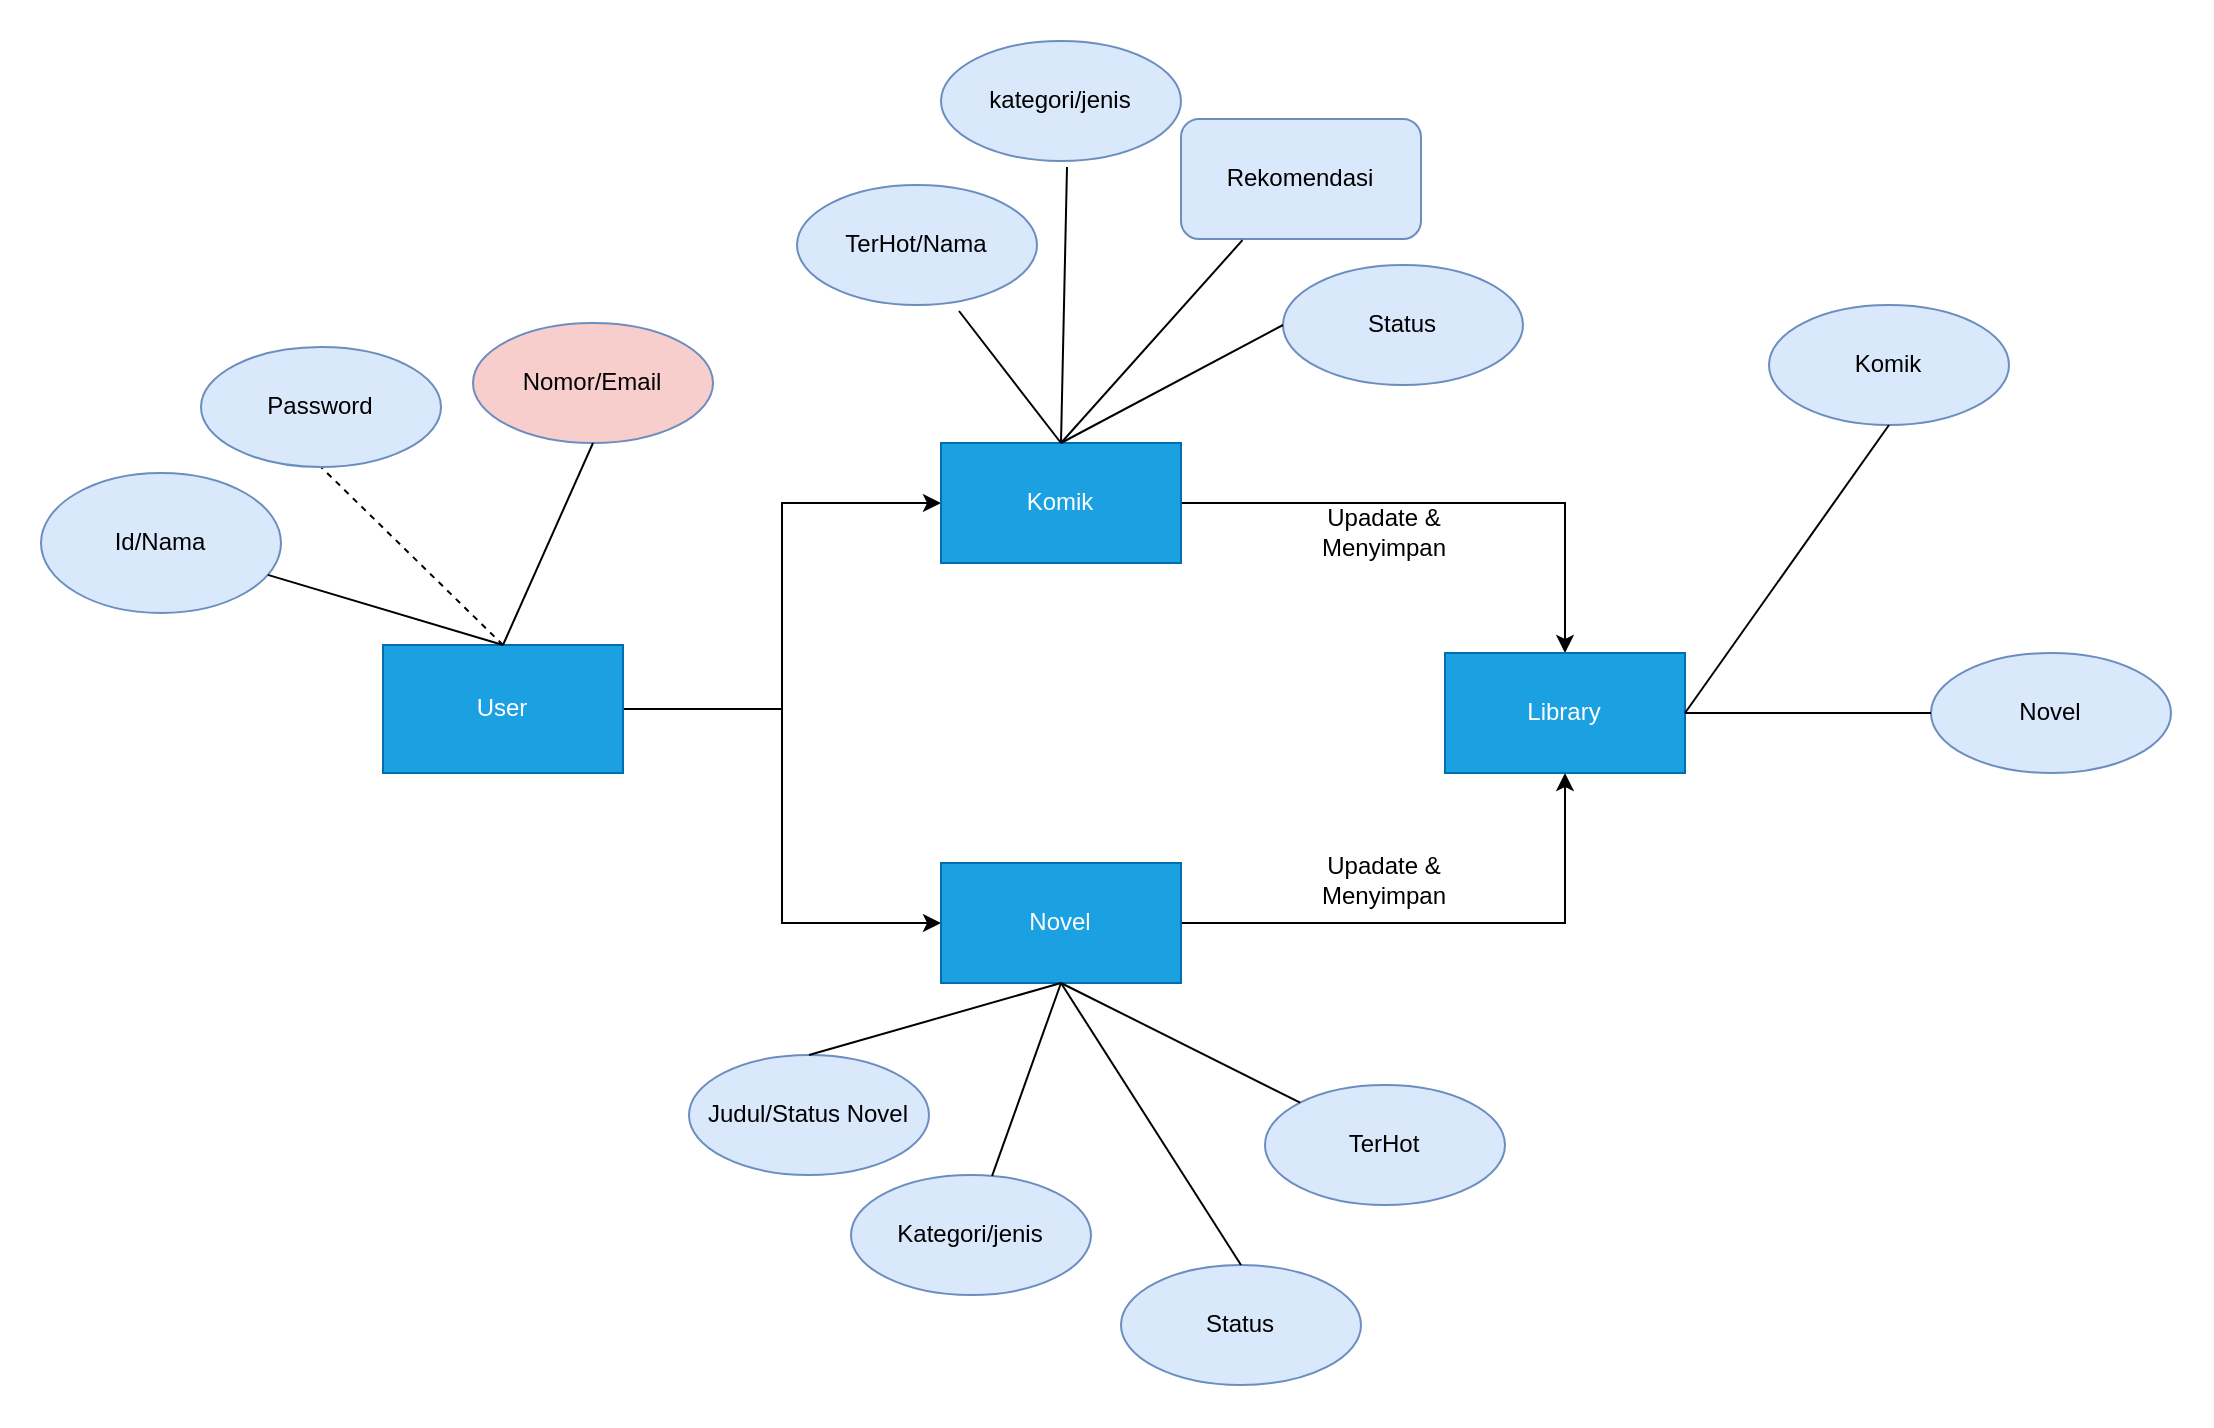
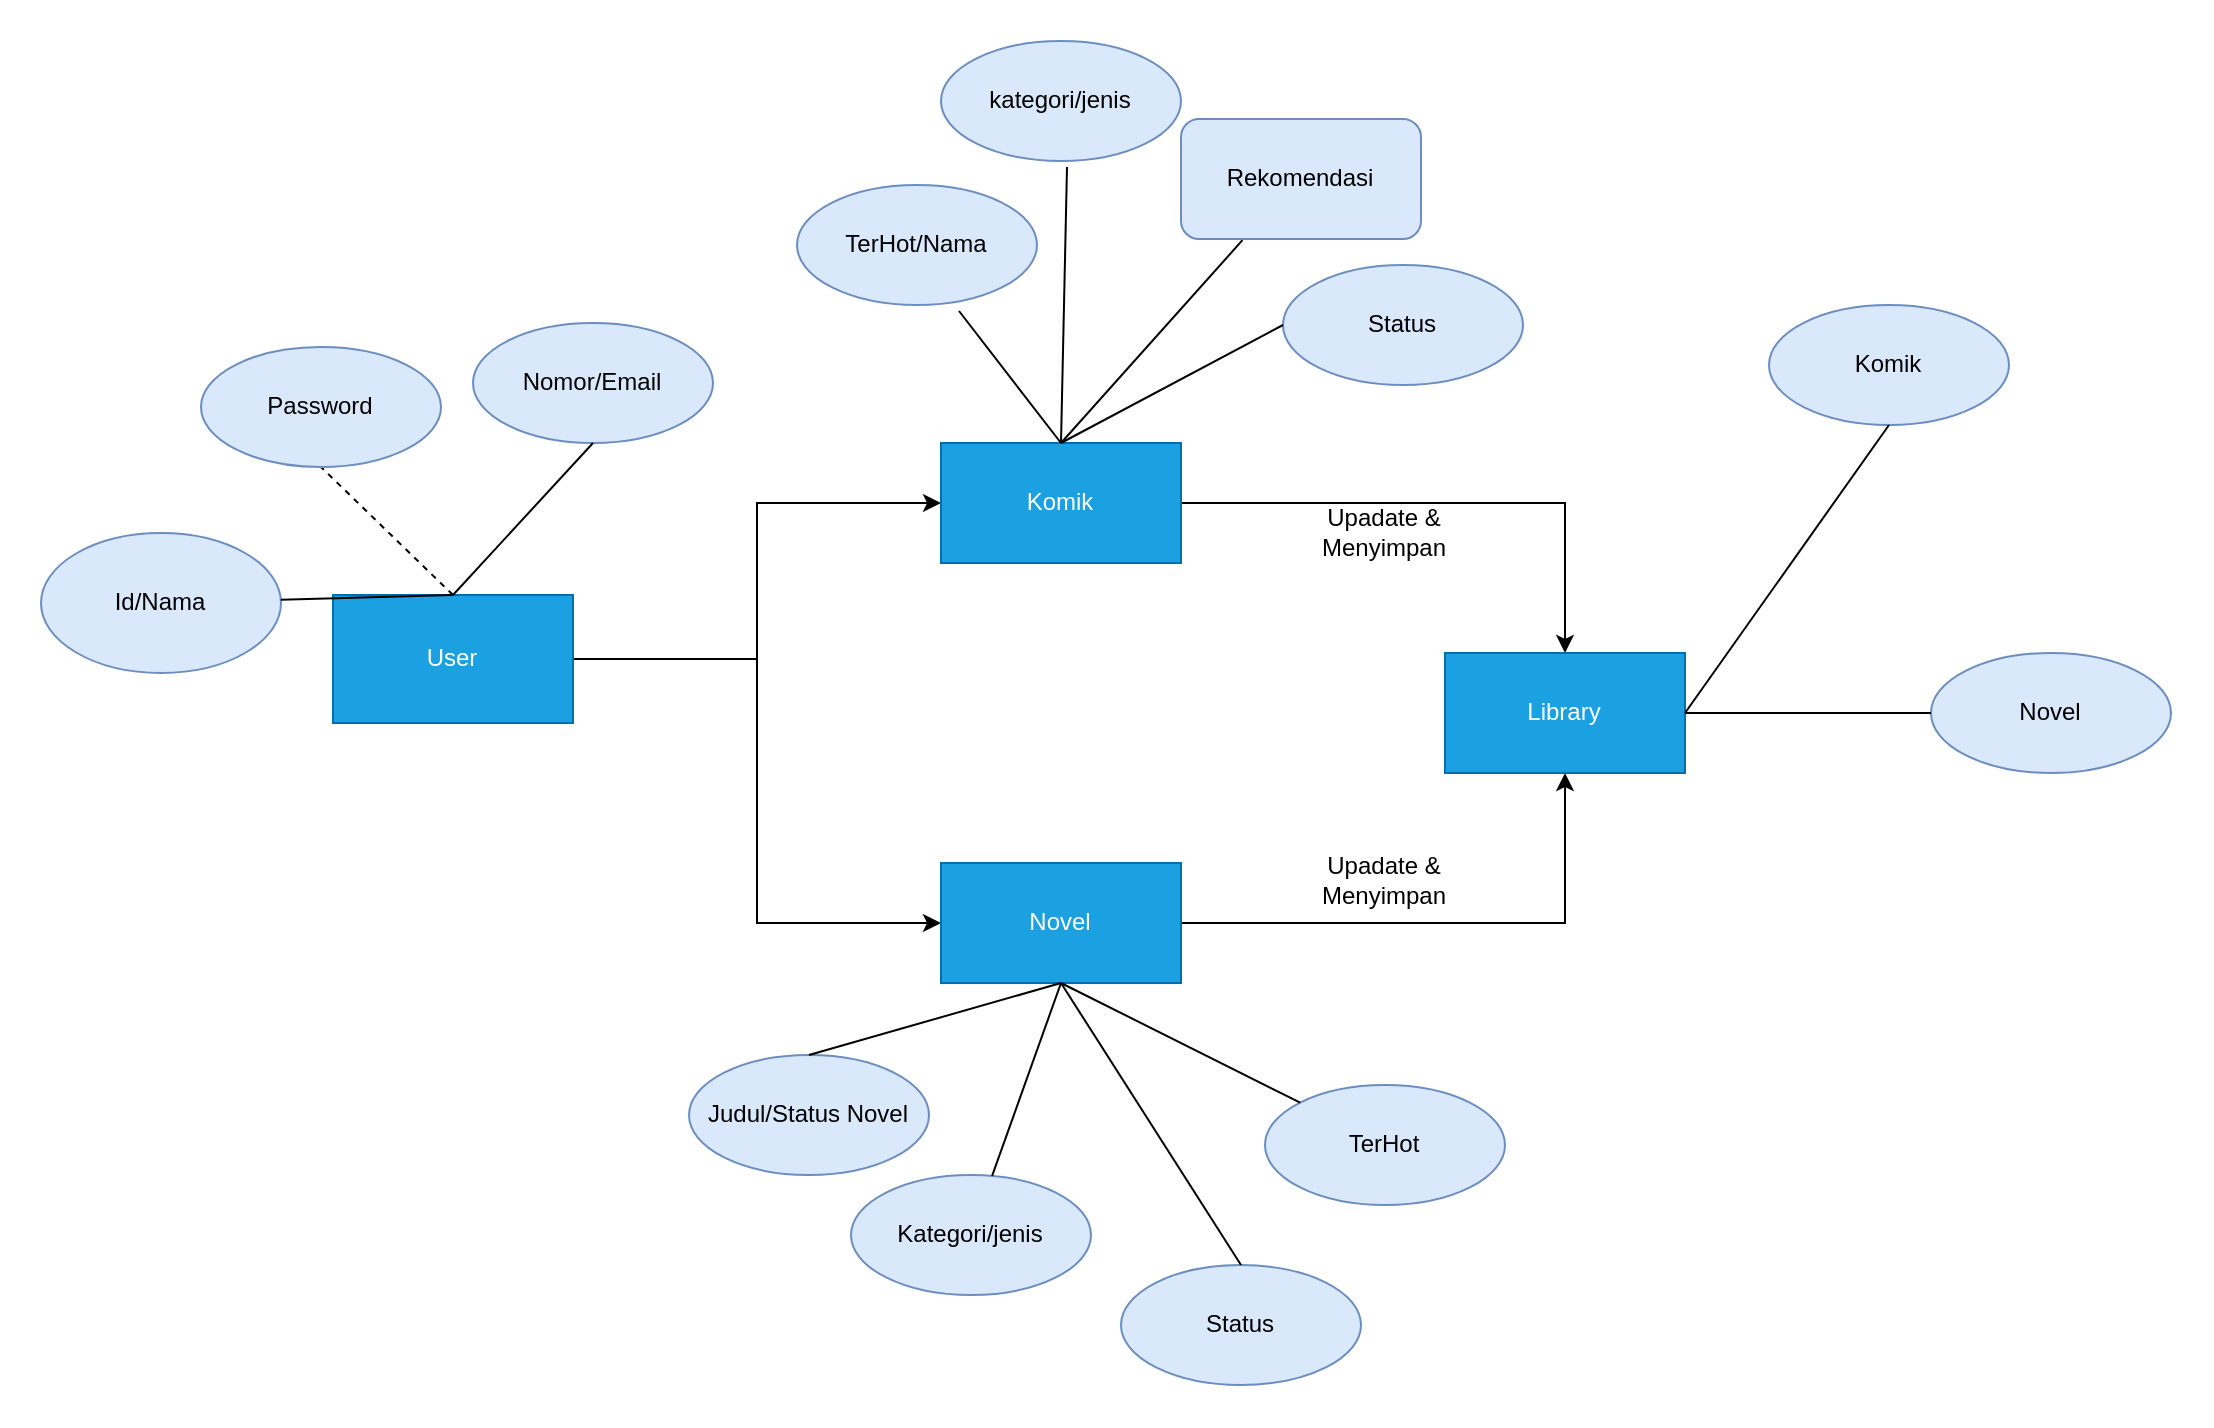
node "Nomor/Email": fillcolor #f8cecc -> #dae8fc
node "Id/Nama": moved (161, 543) -> (161, 603)
node "User": moved (503, 709) -> (453, 659)
